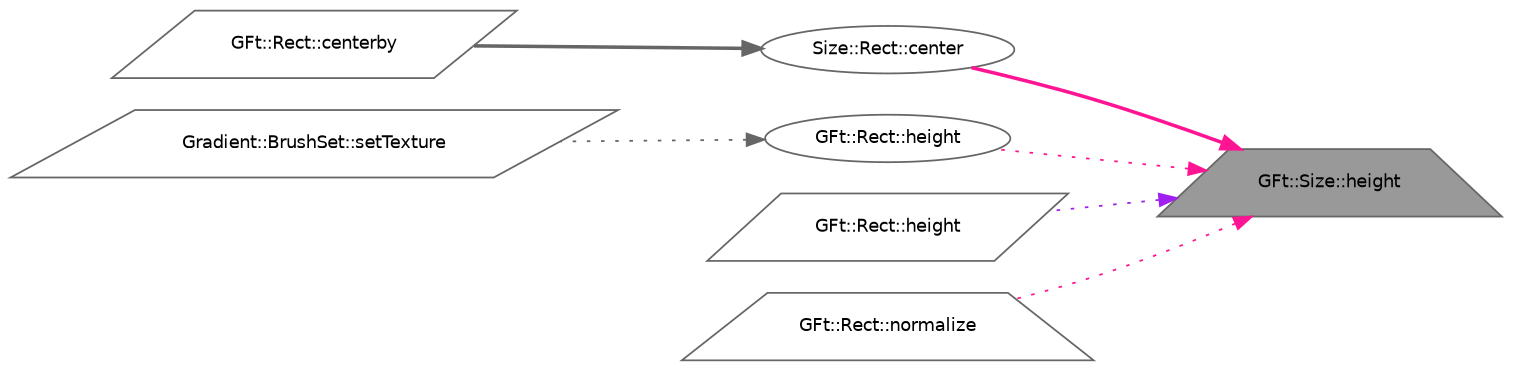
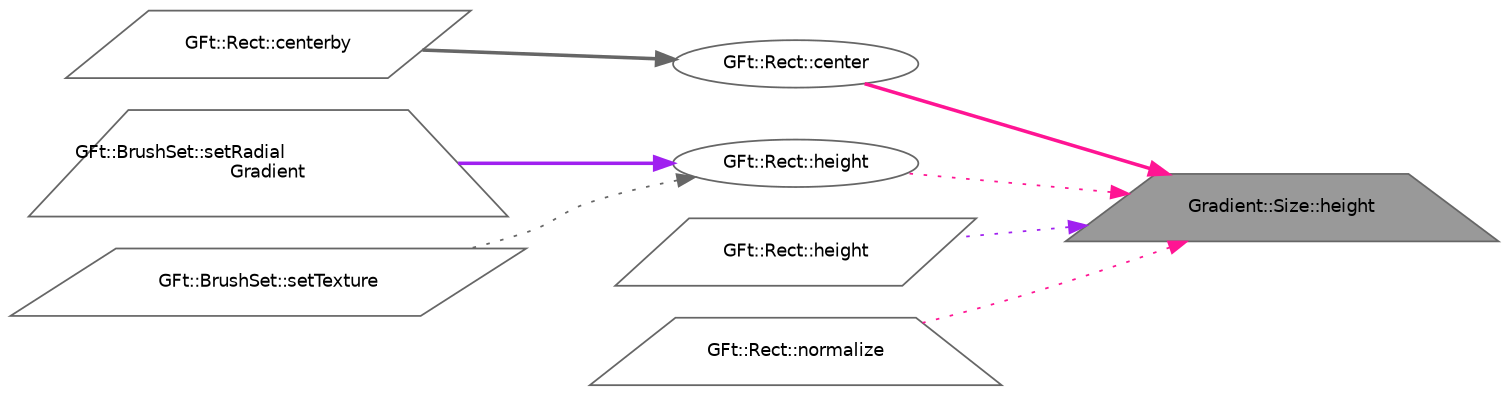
node "Size::Rect::center": label "Size::Rect::center" -> "GFt::Rect::center"
node "Gradient::BrushSet::setTexture": label "Gradient::BrushSet::setTexture" -> "GFt::BrushSet::setTexture"
node "GFt::BrushSet::setRadial Gradient": added
node "GFt::Size::height": label "GFt::Size::height" -> "Gradient::Size::height"
